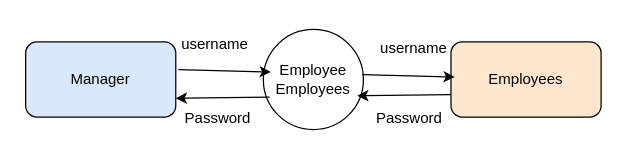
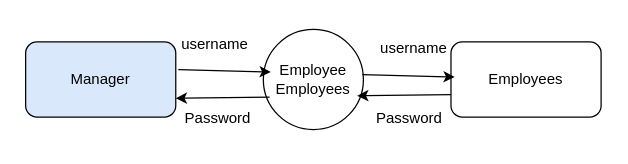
node "Employees": fillcolor #ffe6cc -> #ffffff
